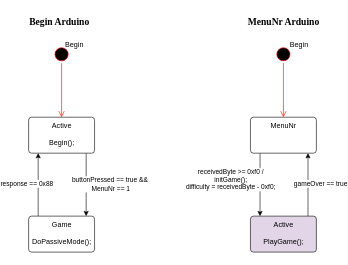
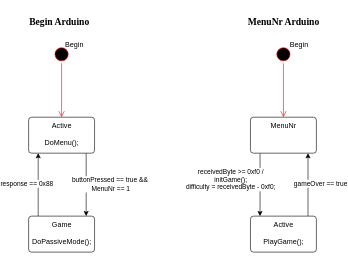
node "Active Begin();": label "Active Begin();" -> "Active DoMenu();"
node "Active PlayGame();": fillcolor #e1d5e7 -> #ffffff
